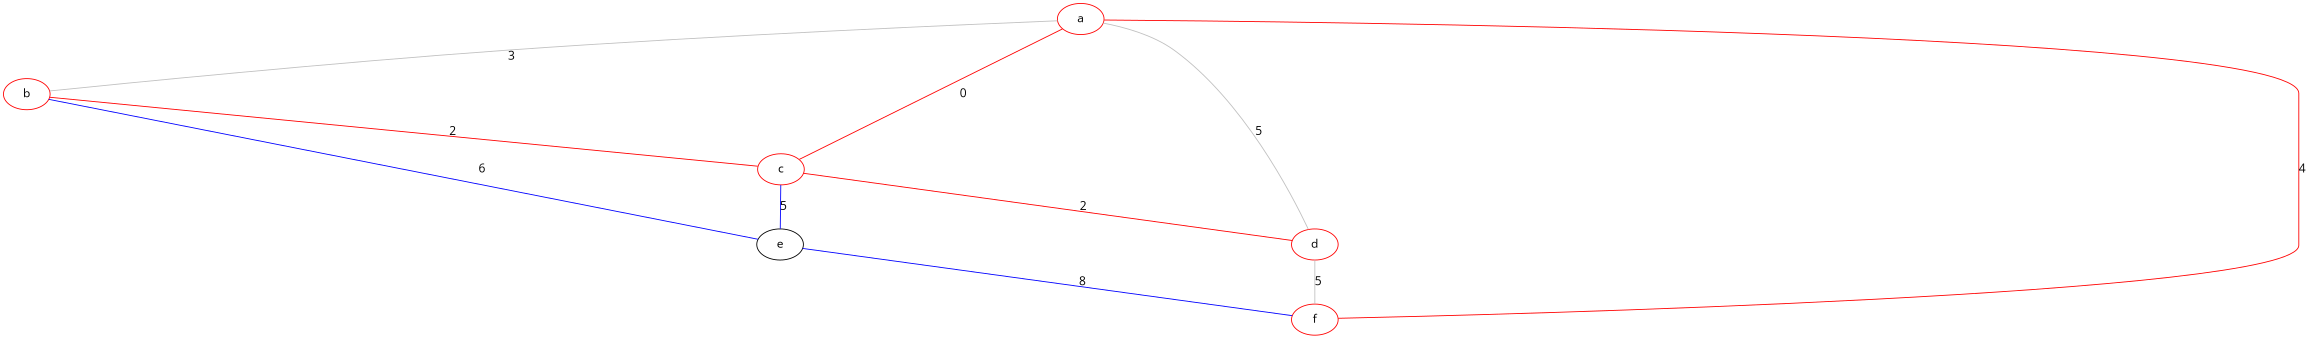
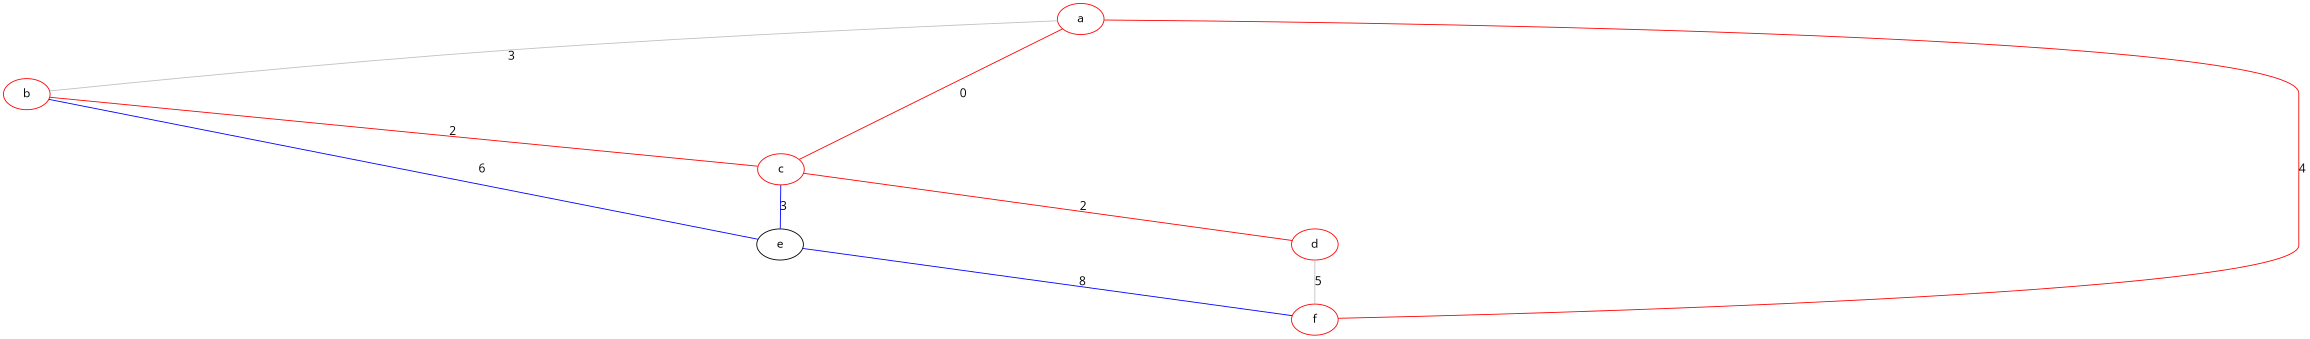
edge "a" -- "d": removed, label "5"
edge "c" -- "e": label "5" -> "3"
